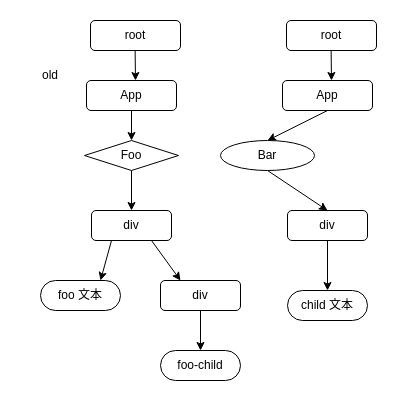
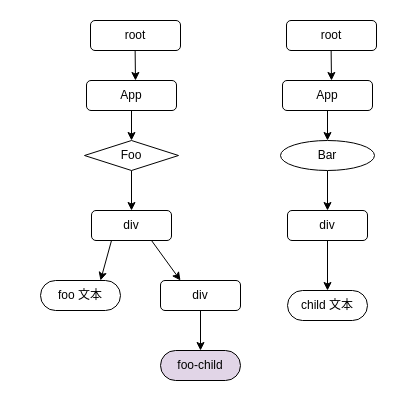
node "old": removed
node "Bar": moved (268, 156) -> (328, 156)
node "foo-child": fillcolor #ffffff -> #e1d5e7
